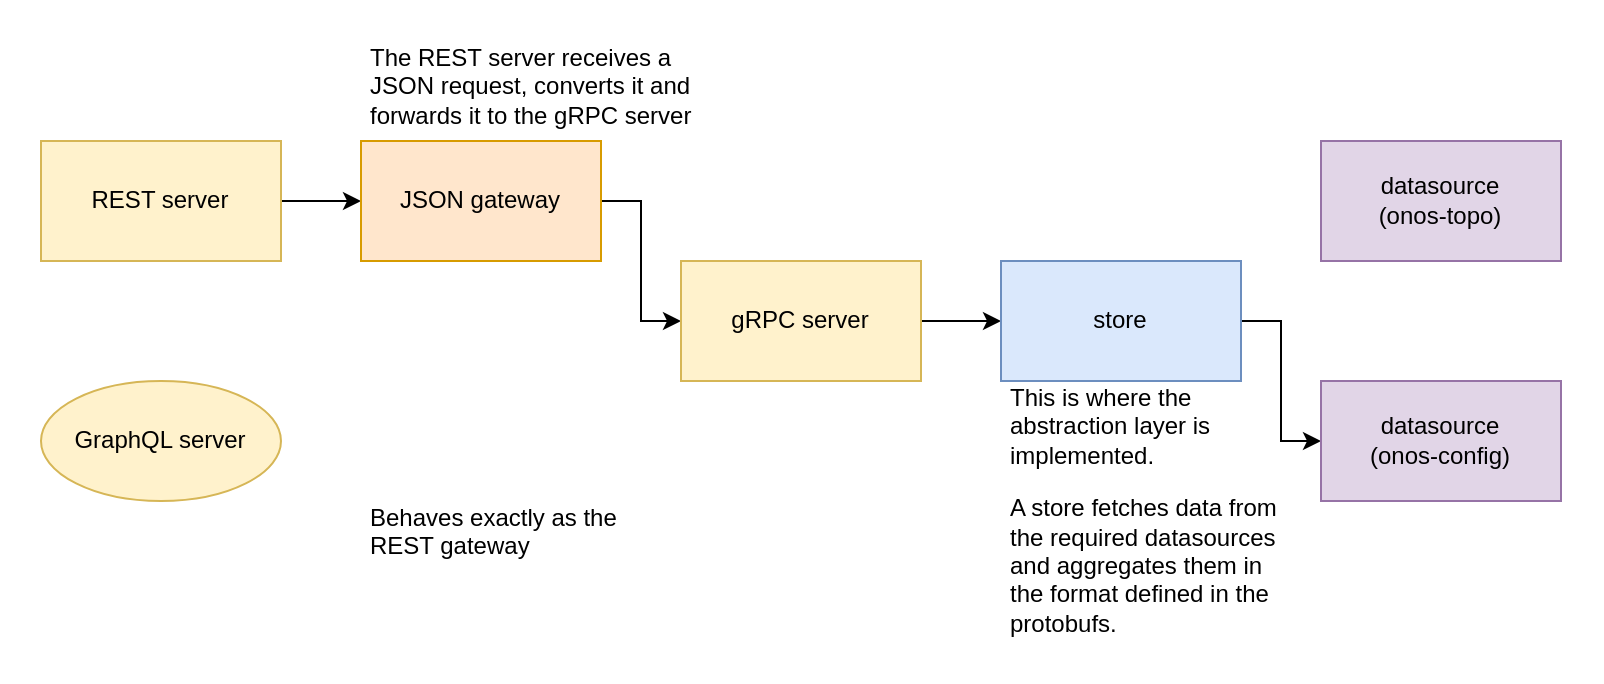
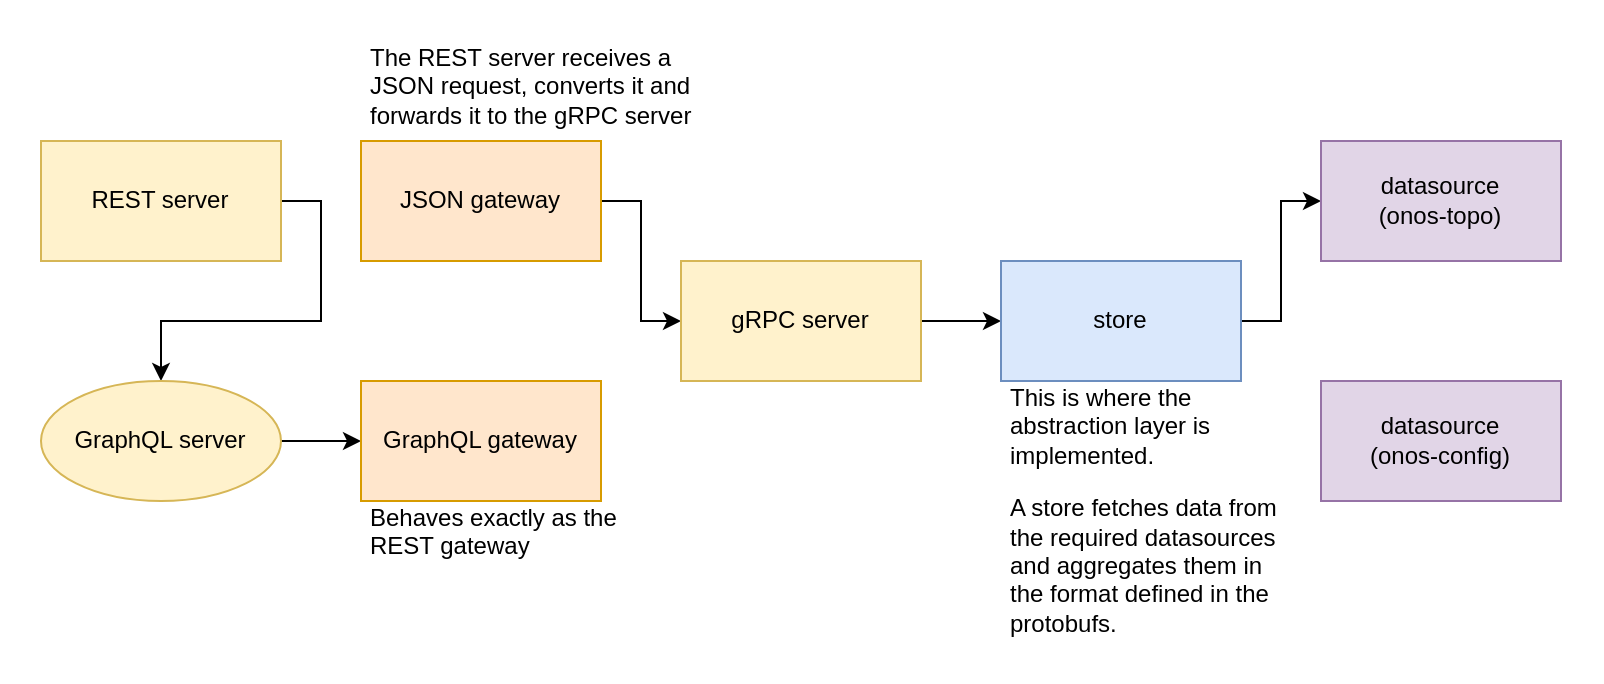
edge "REST server" -> "JSON gateway": now "REST server" -> "GraphQL server"
edge "store" -> "datasource (onos-config)": now "store" -> "datasource (onos-topo)"
edge "GraphQL server" -> "GraphQL gateway": added
node "GraphQL gateway": added
